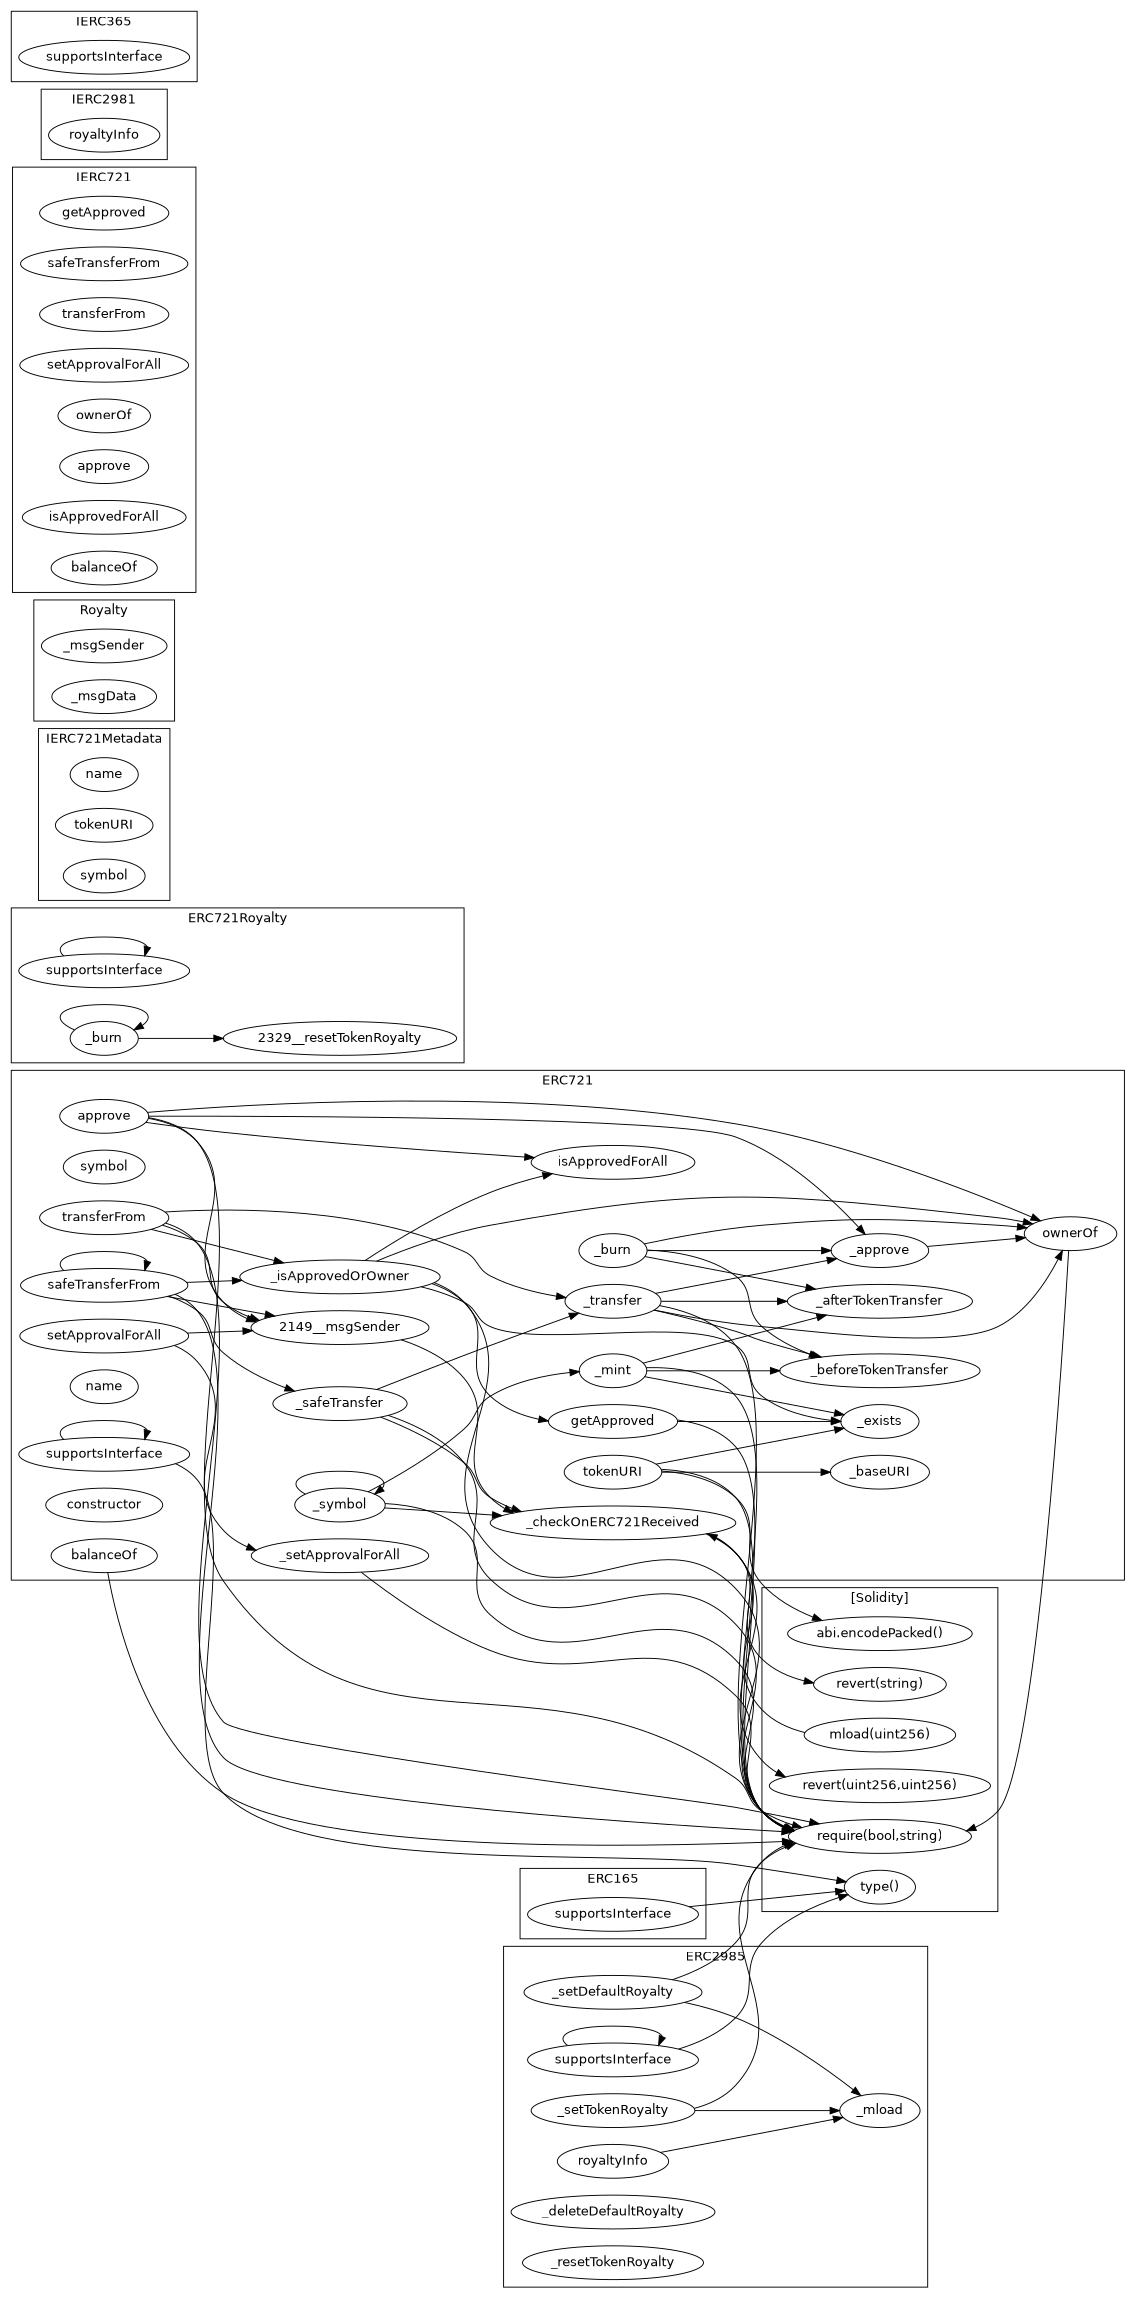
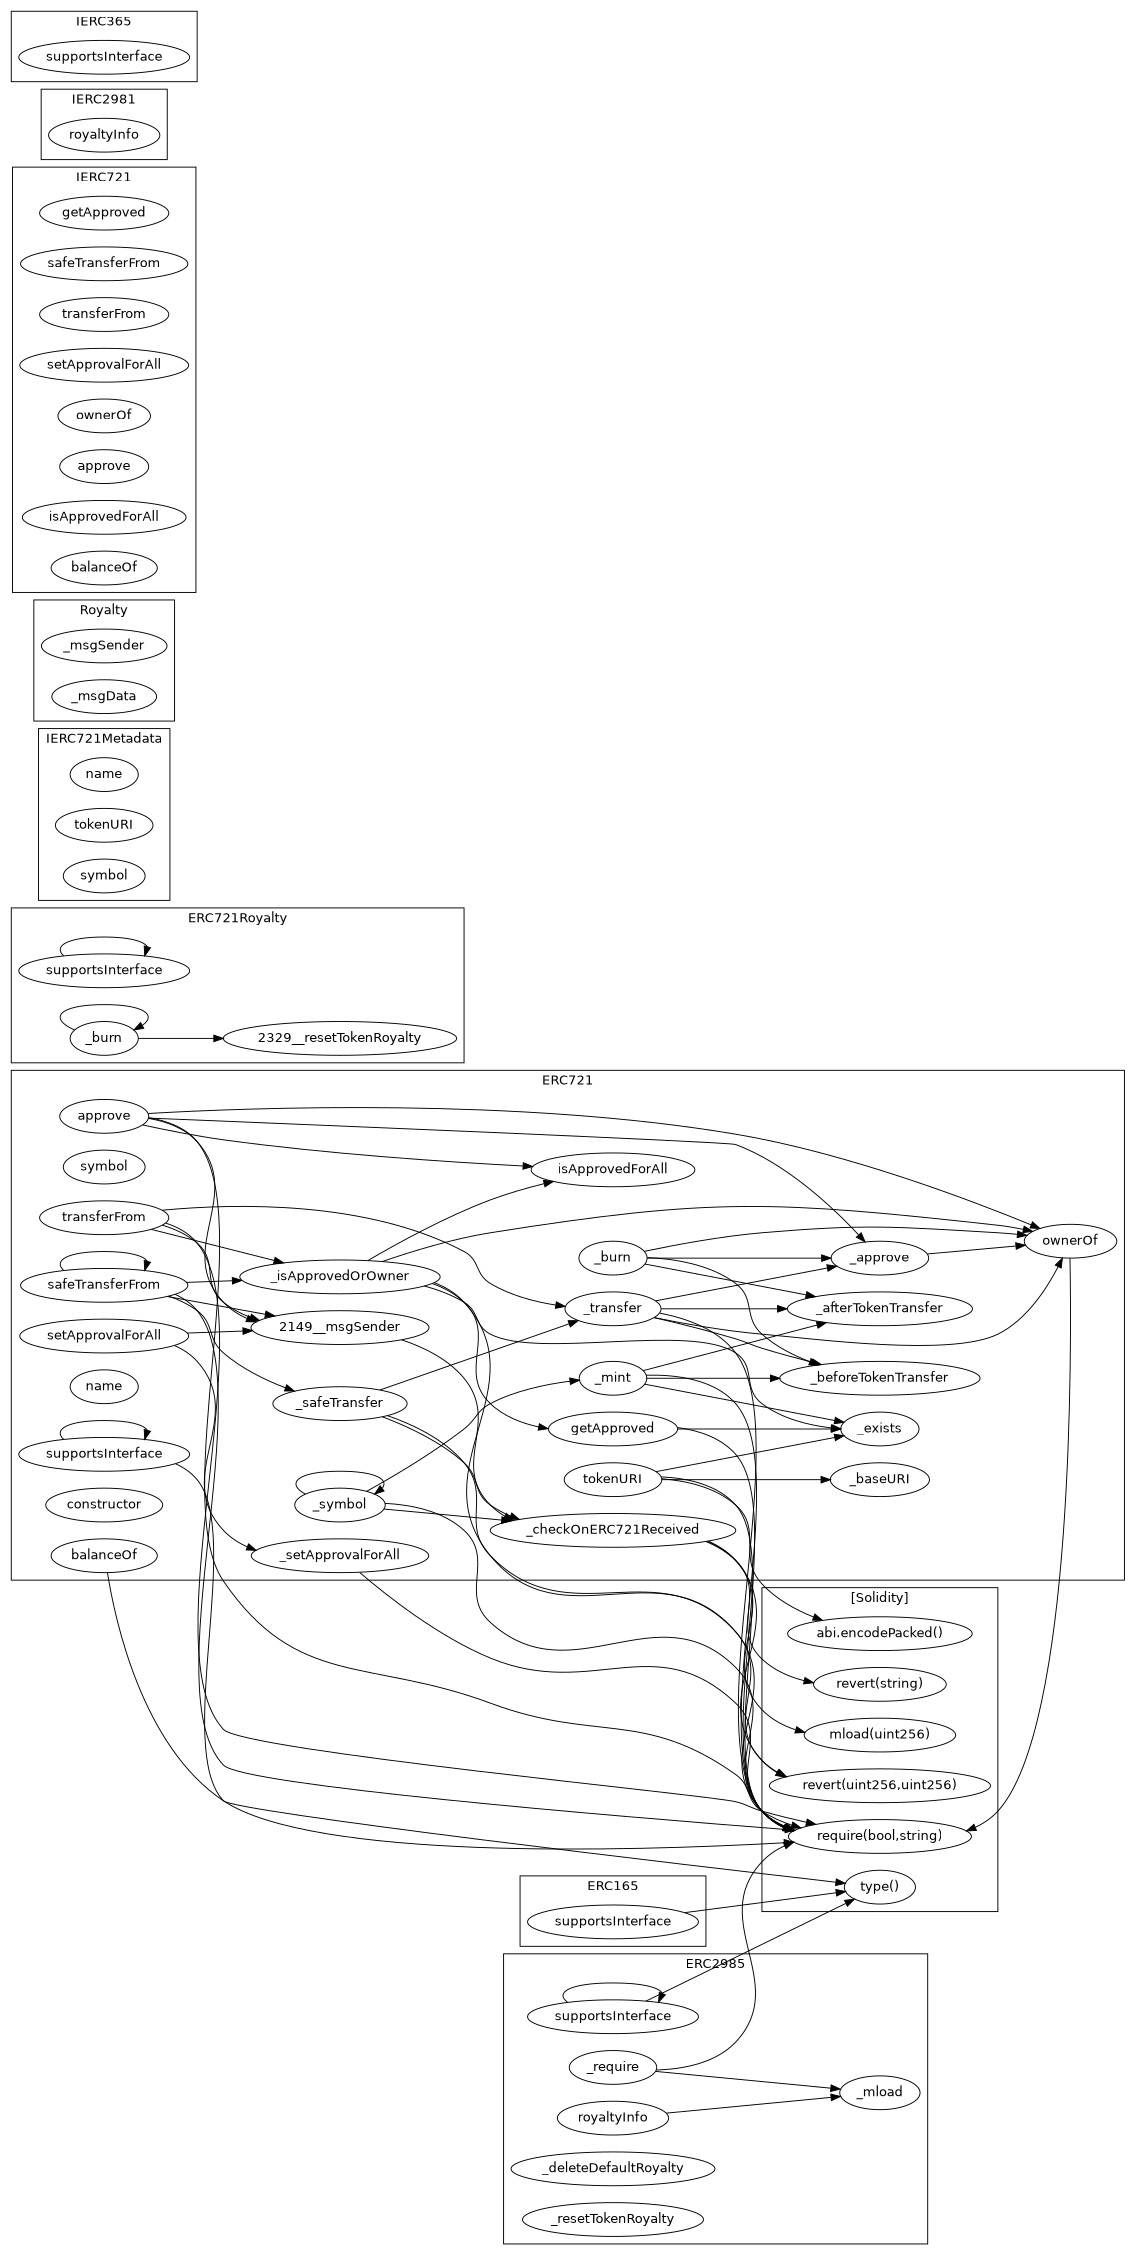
edge "_safeTransfer" -> "require(bool,string)": now "_safeTransfer" -> "revert(uint256,uint256)"
edge "mload(uint256)" -> "_checkOnERC721Received": reversed
node "_setDefaultRoyalty": removed
node "_setTokenRoyalty": label "_setTokenRoyalty" -> "_require"
